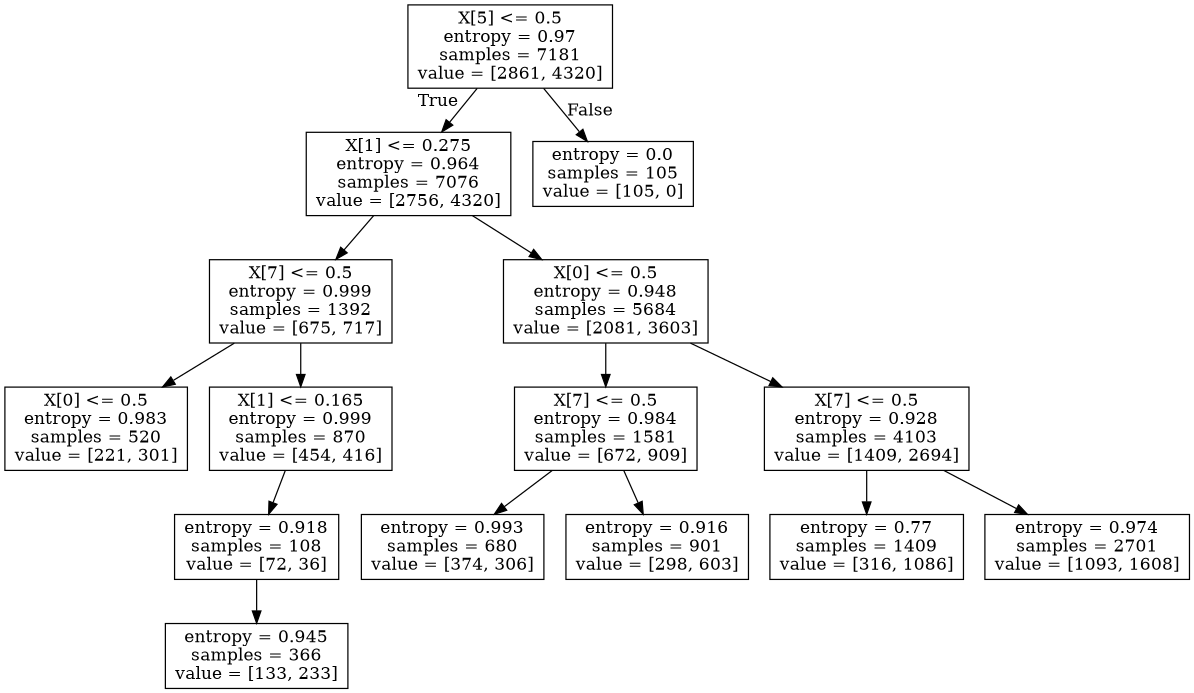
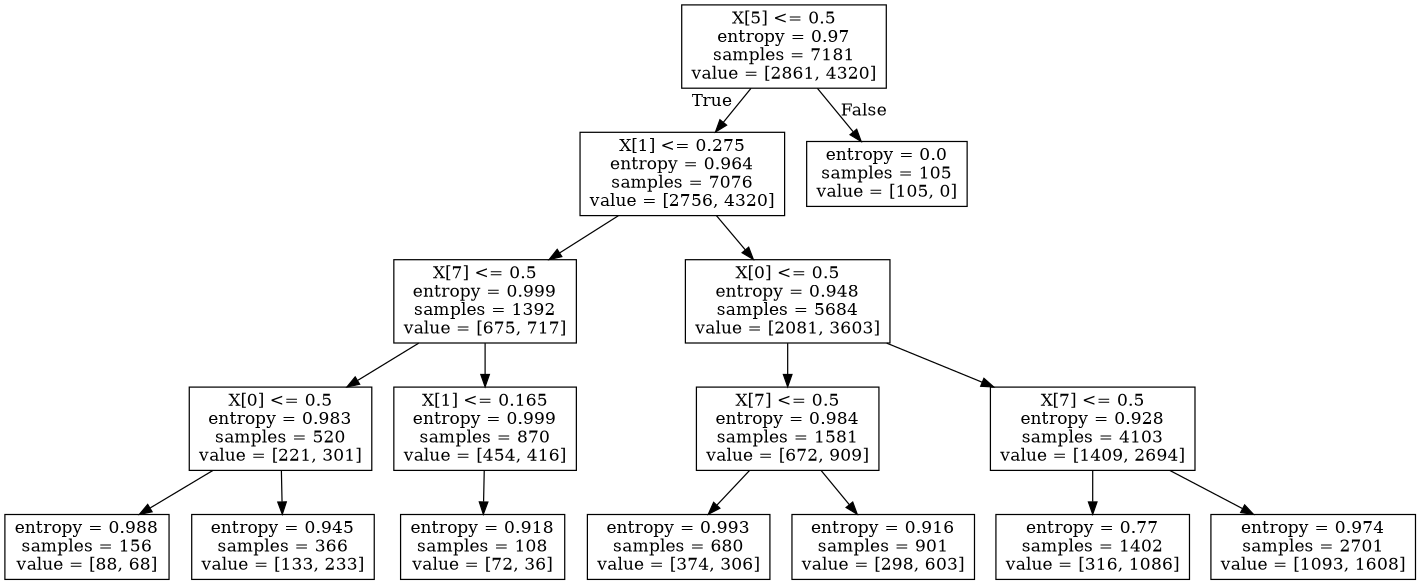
node "entropy = 0.988 samples = 156 value = [88, 68]": added
node "entropy = 0.77 samples = 1409 value = [316, 1086]": label "entropy = 0.77 samples = 1409 value = [316, 1086]" -> "entropy = 0.77 samples = 1402 value = [316, 1086]"
edge "entropy = 0.918 samples = 108 value = [72, 36]" -> "entropy = 0.945 samples = 366 value = [133, 233]": now "X[0] <= 0.5 entropy = 0.983 samples = 520 value = [221, 301]" -> "entropy = 0.945 samples = 366 value = [133, 233]"
